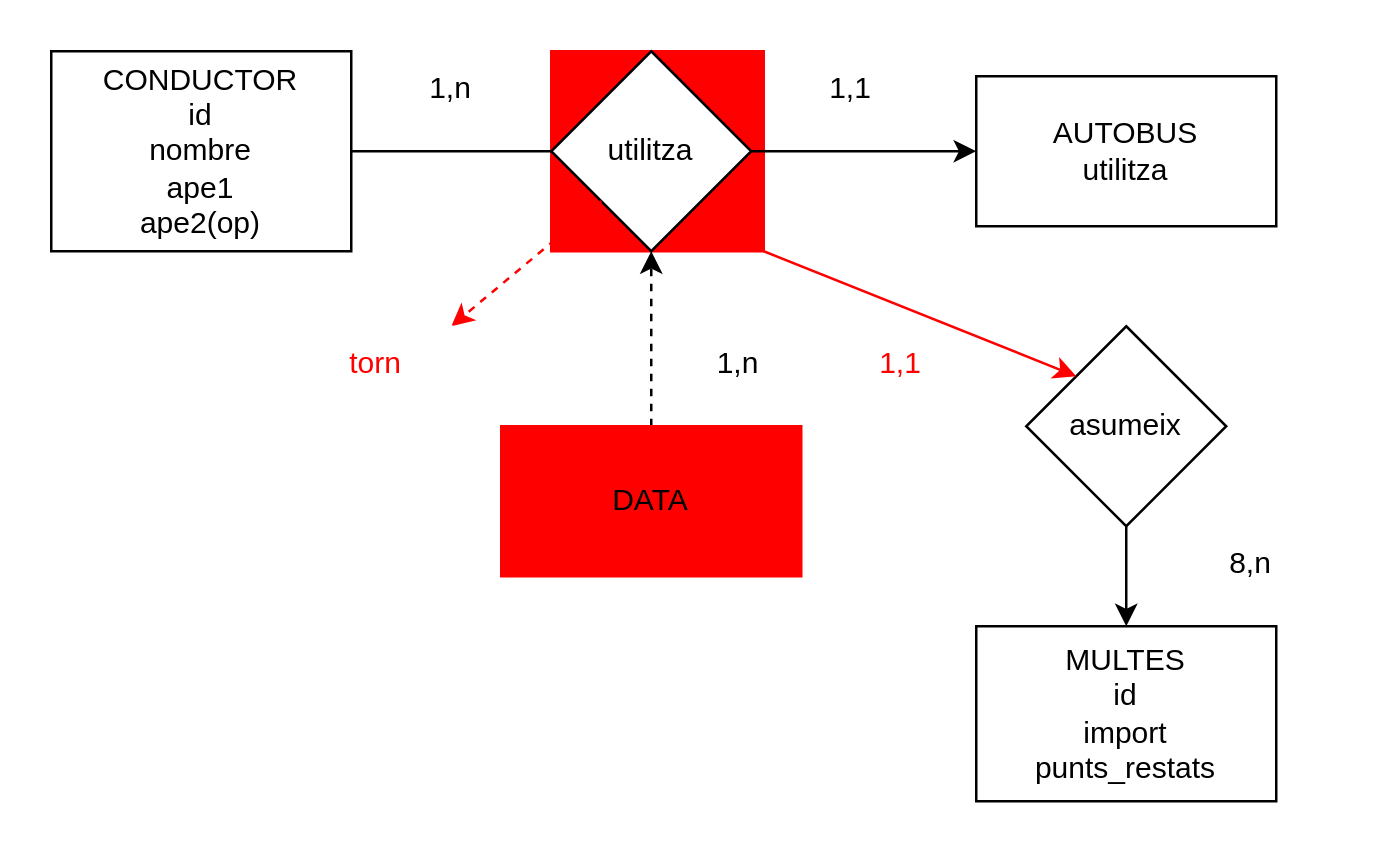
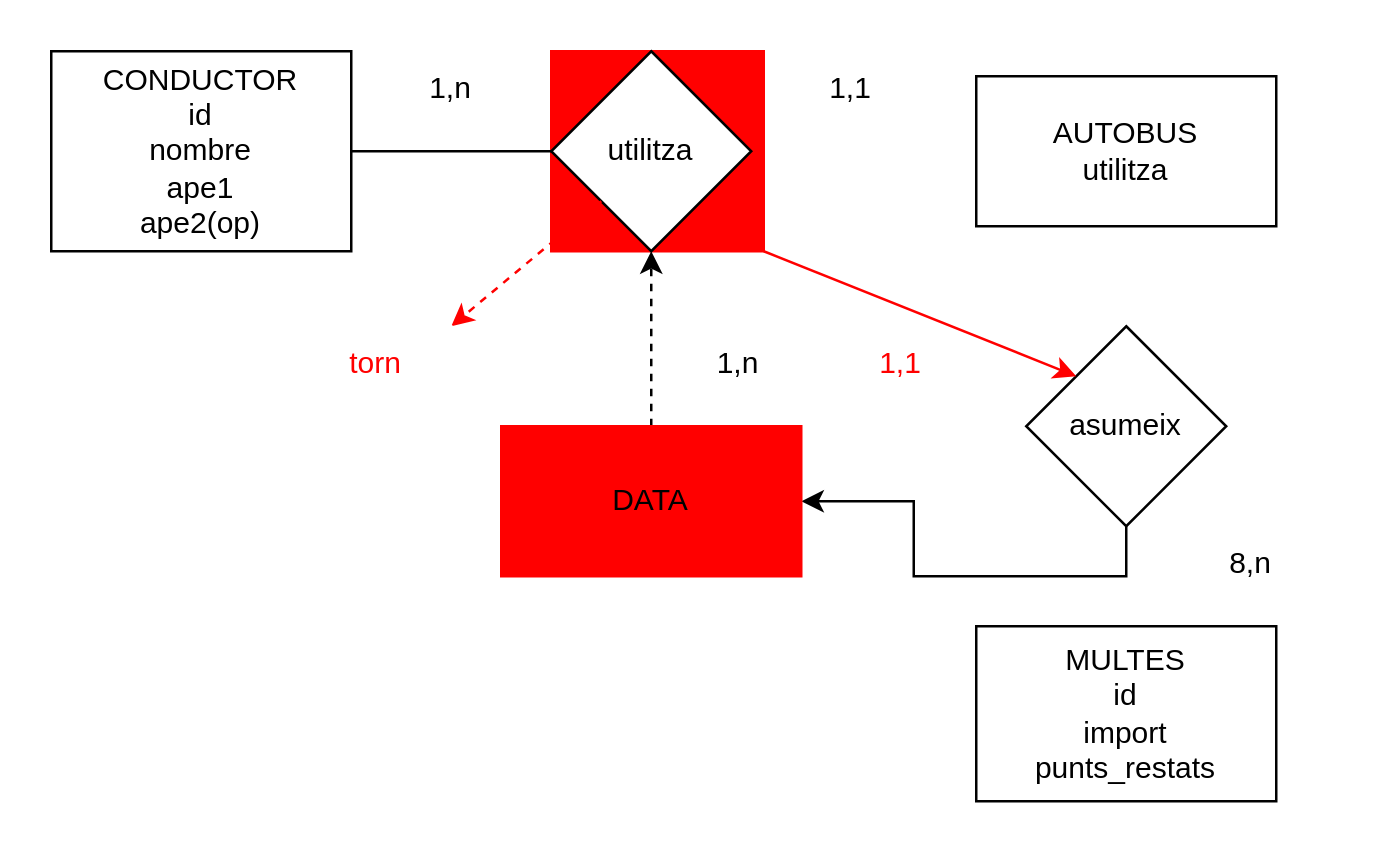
edge "utilitza" -> "AUTOBUS utilitza": removed
edge "asumeix" -> "MULTES id import punts_restats": now "asumeix" -> "DATA"
